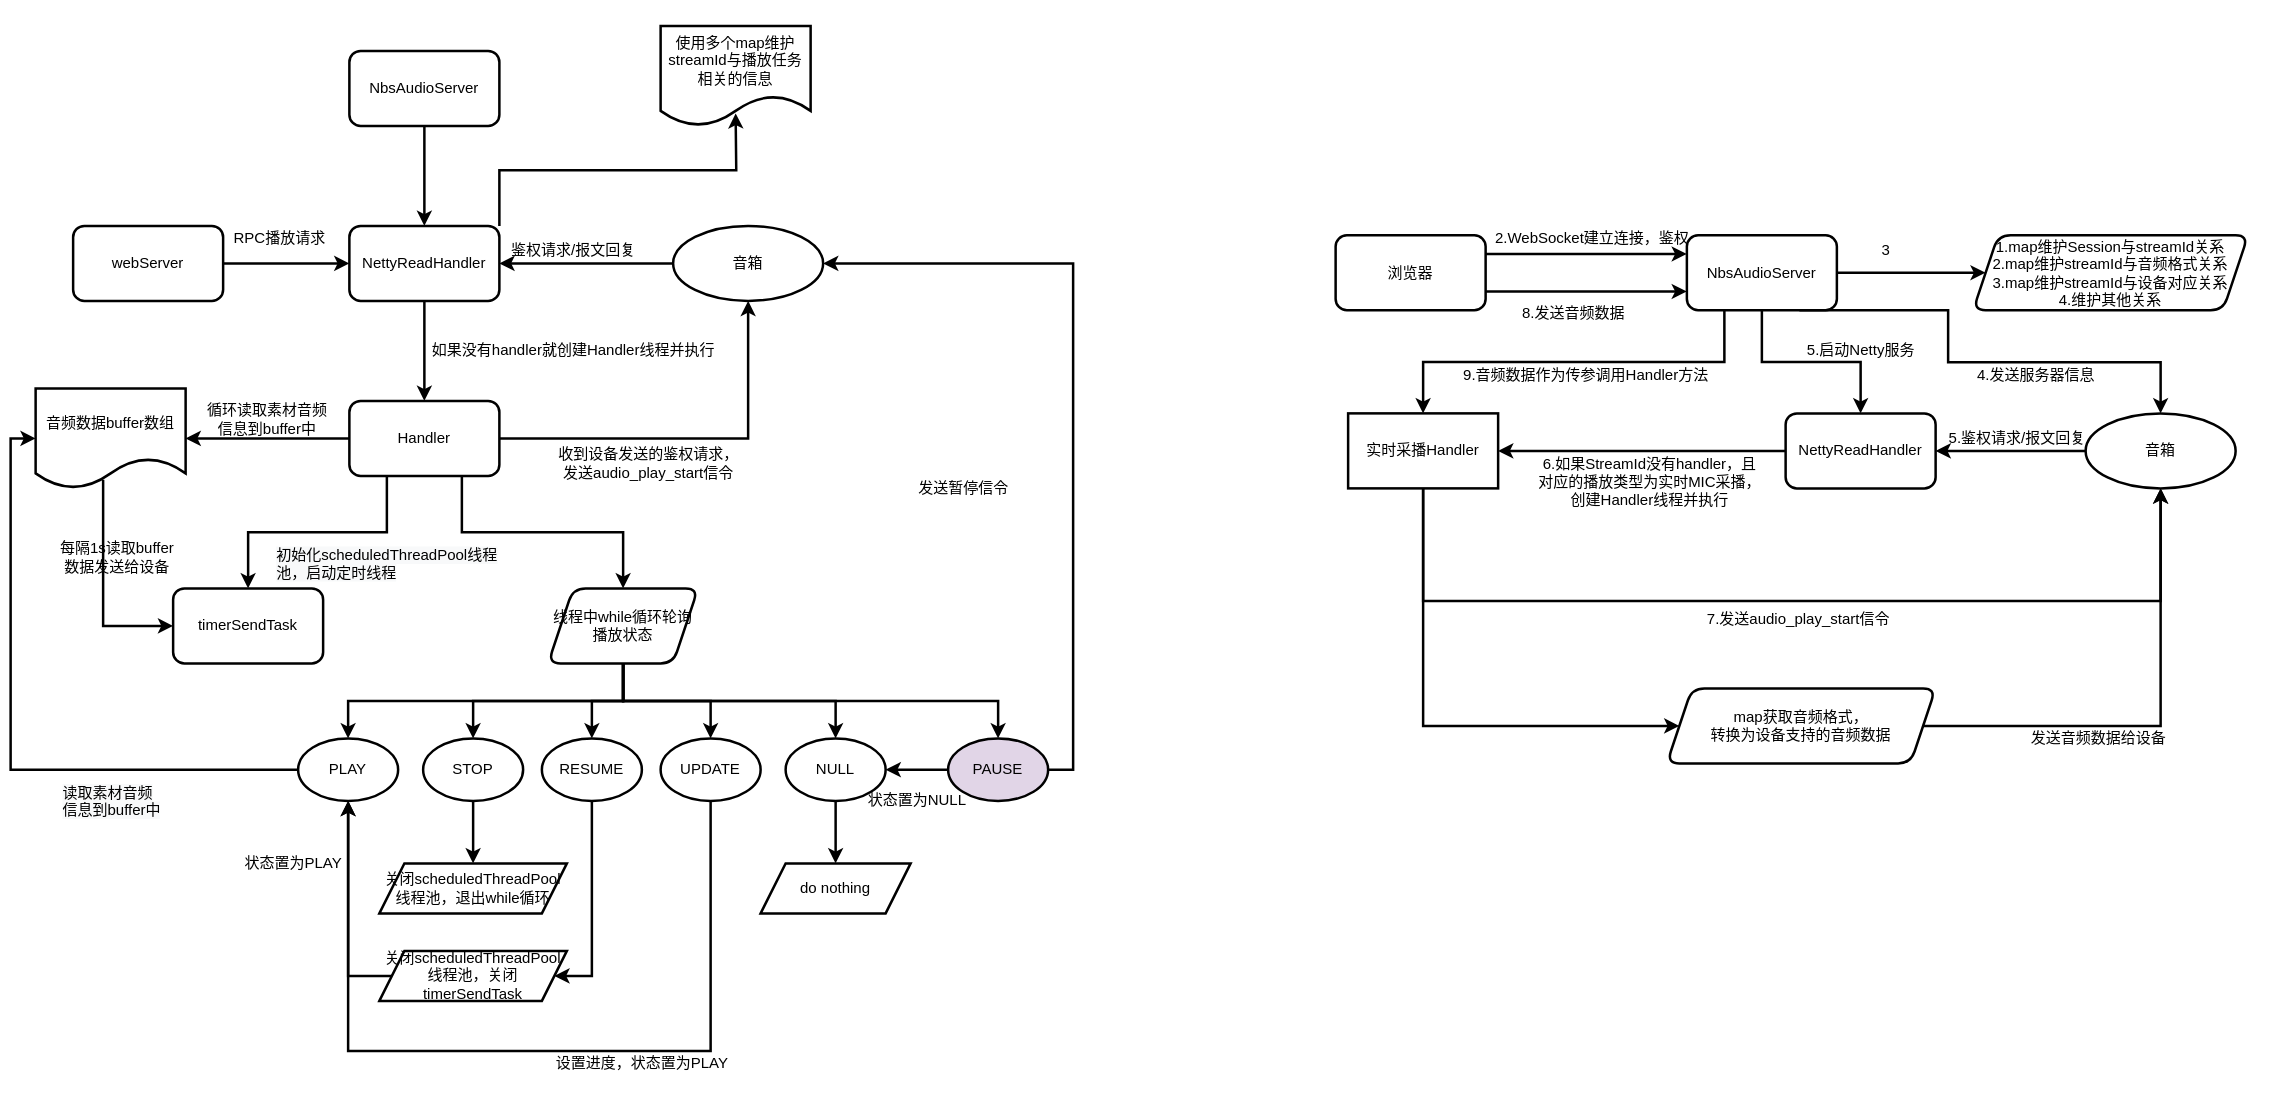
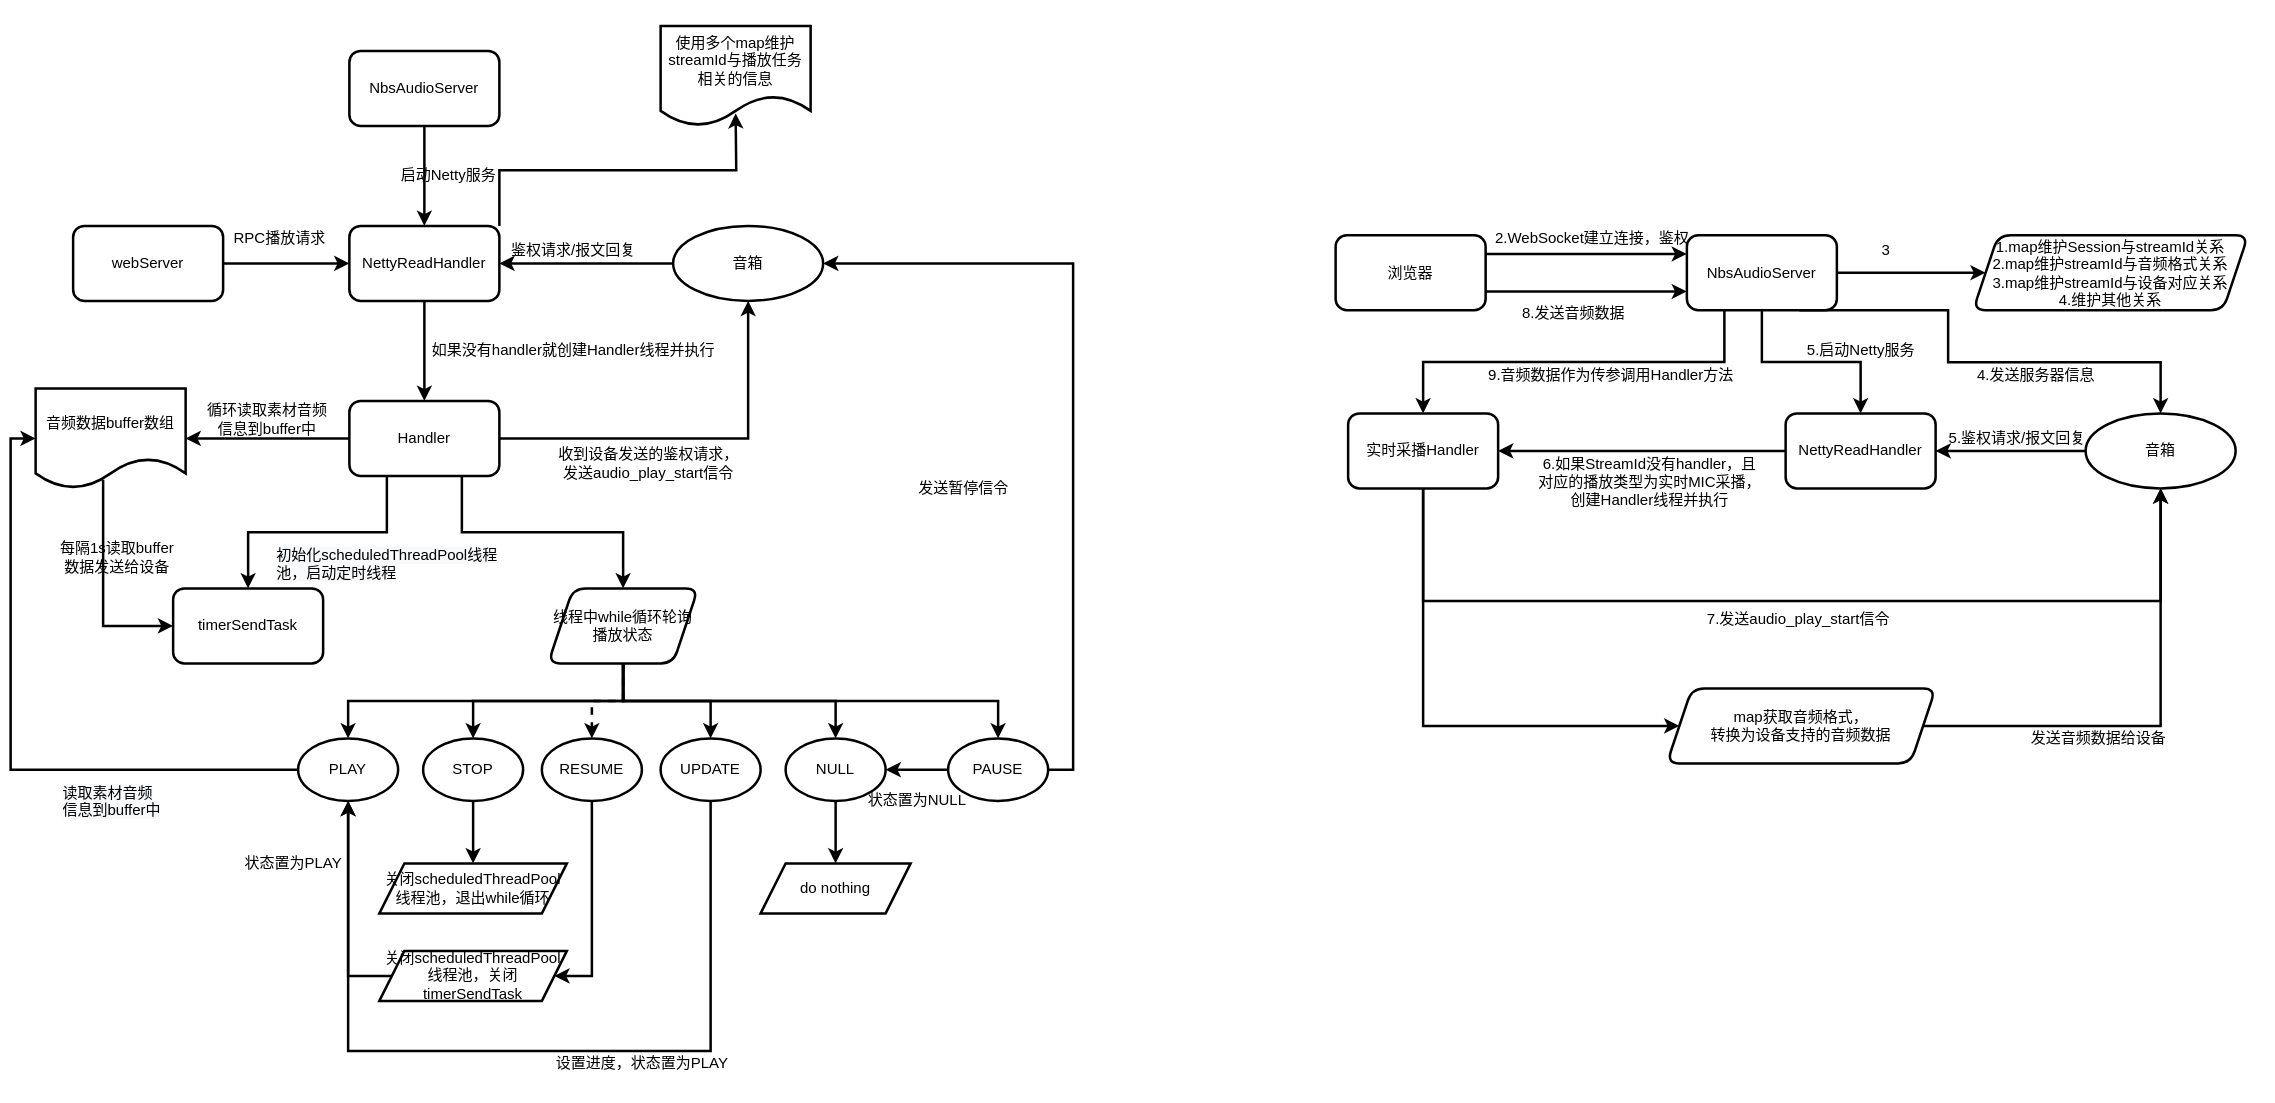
node "启动Netty服务": added
node "9.音频数据作为传参调用Handler方法": moved (1586, 376) -> (1611, 376)
node "实时采播Handler": shape rectangle -> rounded rectangle
edge "线程中while循环轮询播放状态" -> "RESUME": style solid -> dashed
node "PAUSE": fillcolor #e1d5e7 -> #ffffff
